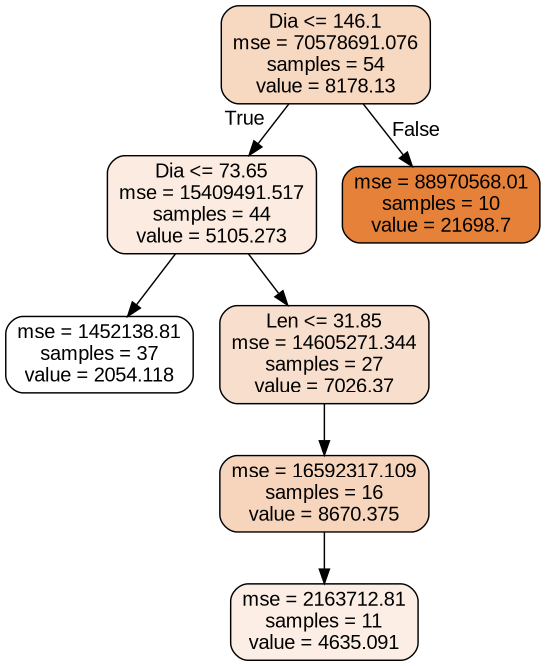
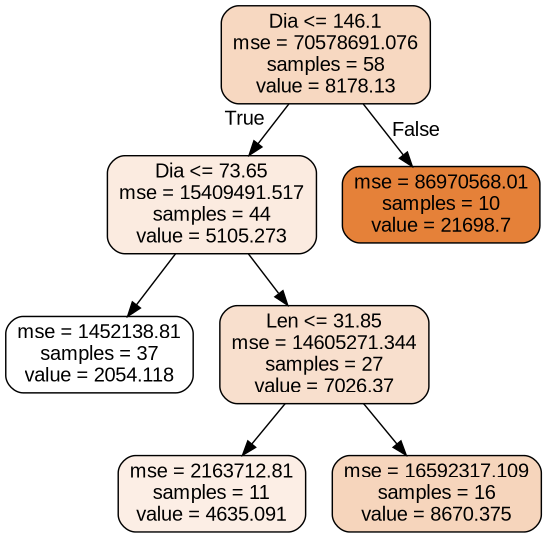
node "Dia <= 146.1 mse = 70578691.076 samples = 54 value = 8178.13": label "Dia <= 146.1 mse = 70578691.076 samples = 54 value = 8178.13" -> "Dia <= 146.1 mse = 70578691.076 samples = 58 value = 8178.13"
node "mse = 88970568.01 samples = 10 value = 21698.7": label "mse = 88970568.01 samples = 10 value = 21698.7" -> "mse = 86970568.01 samples = 10 value = 21698.7"
edge "mse = 16592317.109 samples = 16 value = 8670.375" -> "mse = 2163712.81 samples = 11 value = 4635.091": now "Len <= 31.85 mse = 14605271.344 samples = 27 value = 7026.37" -> "mse = 2163712.81 samples = 11 value = 4635.091"
